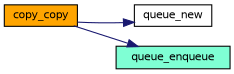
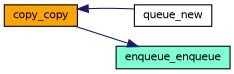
edge "copy_copy" -> "queue_new": reversed
node "queue_enqueue": label "queue_enqueue" -> "enqueue_enqueue"
